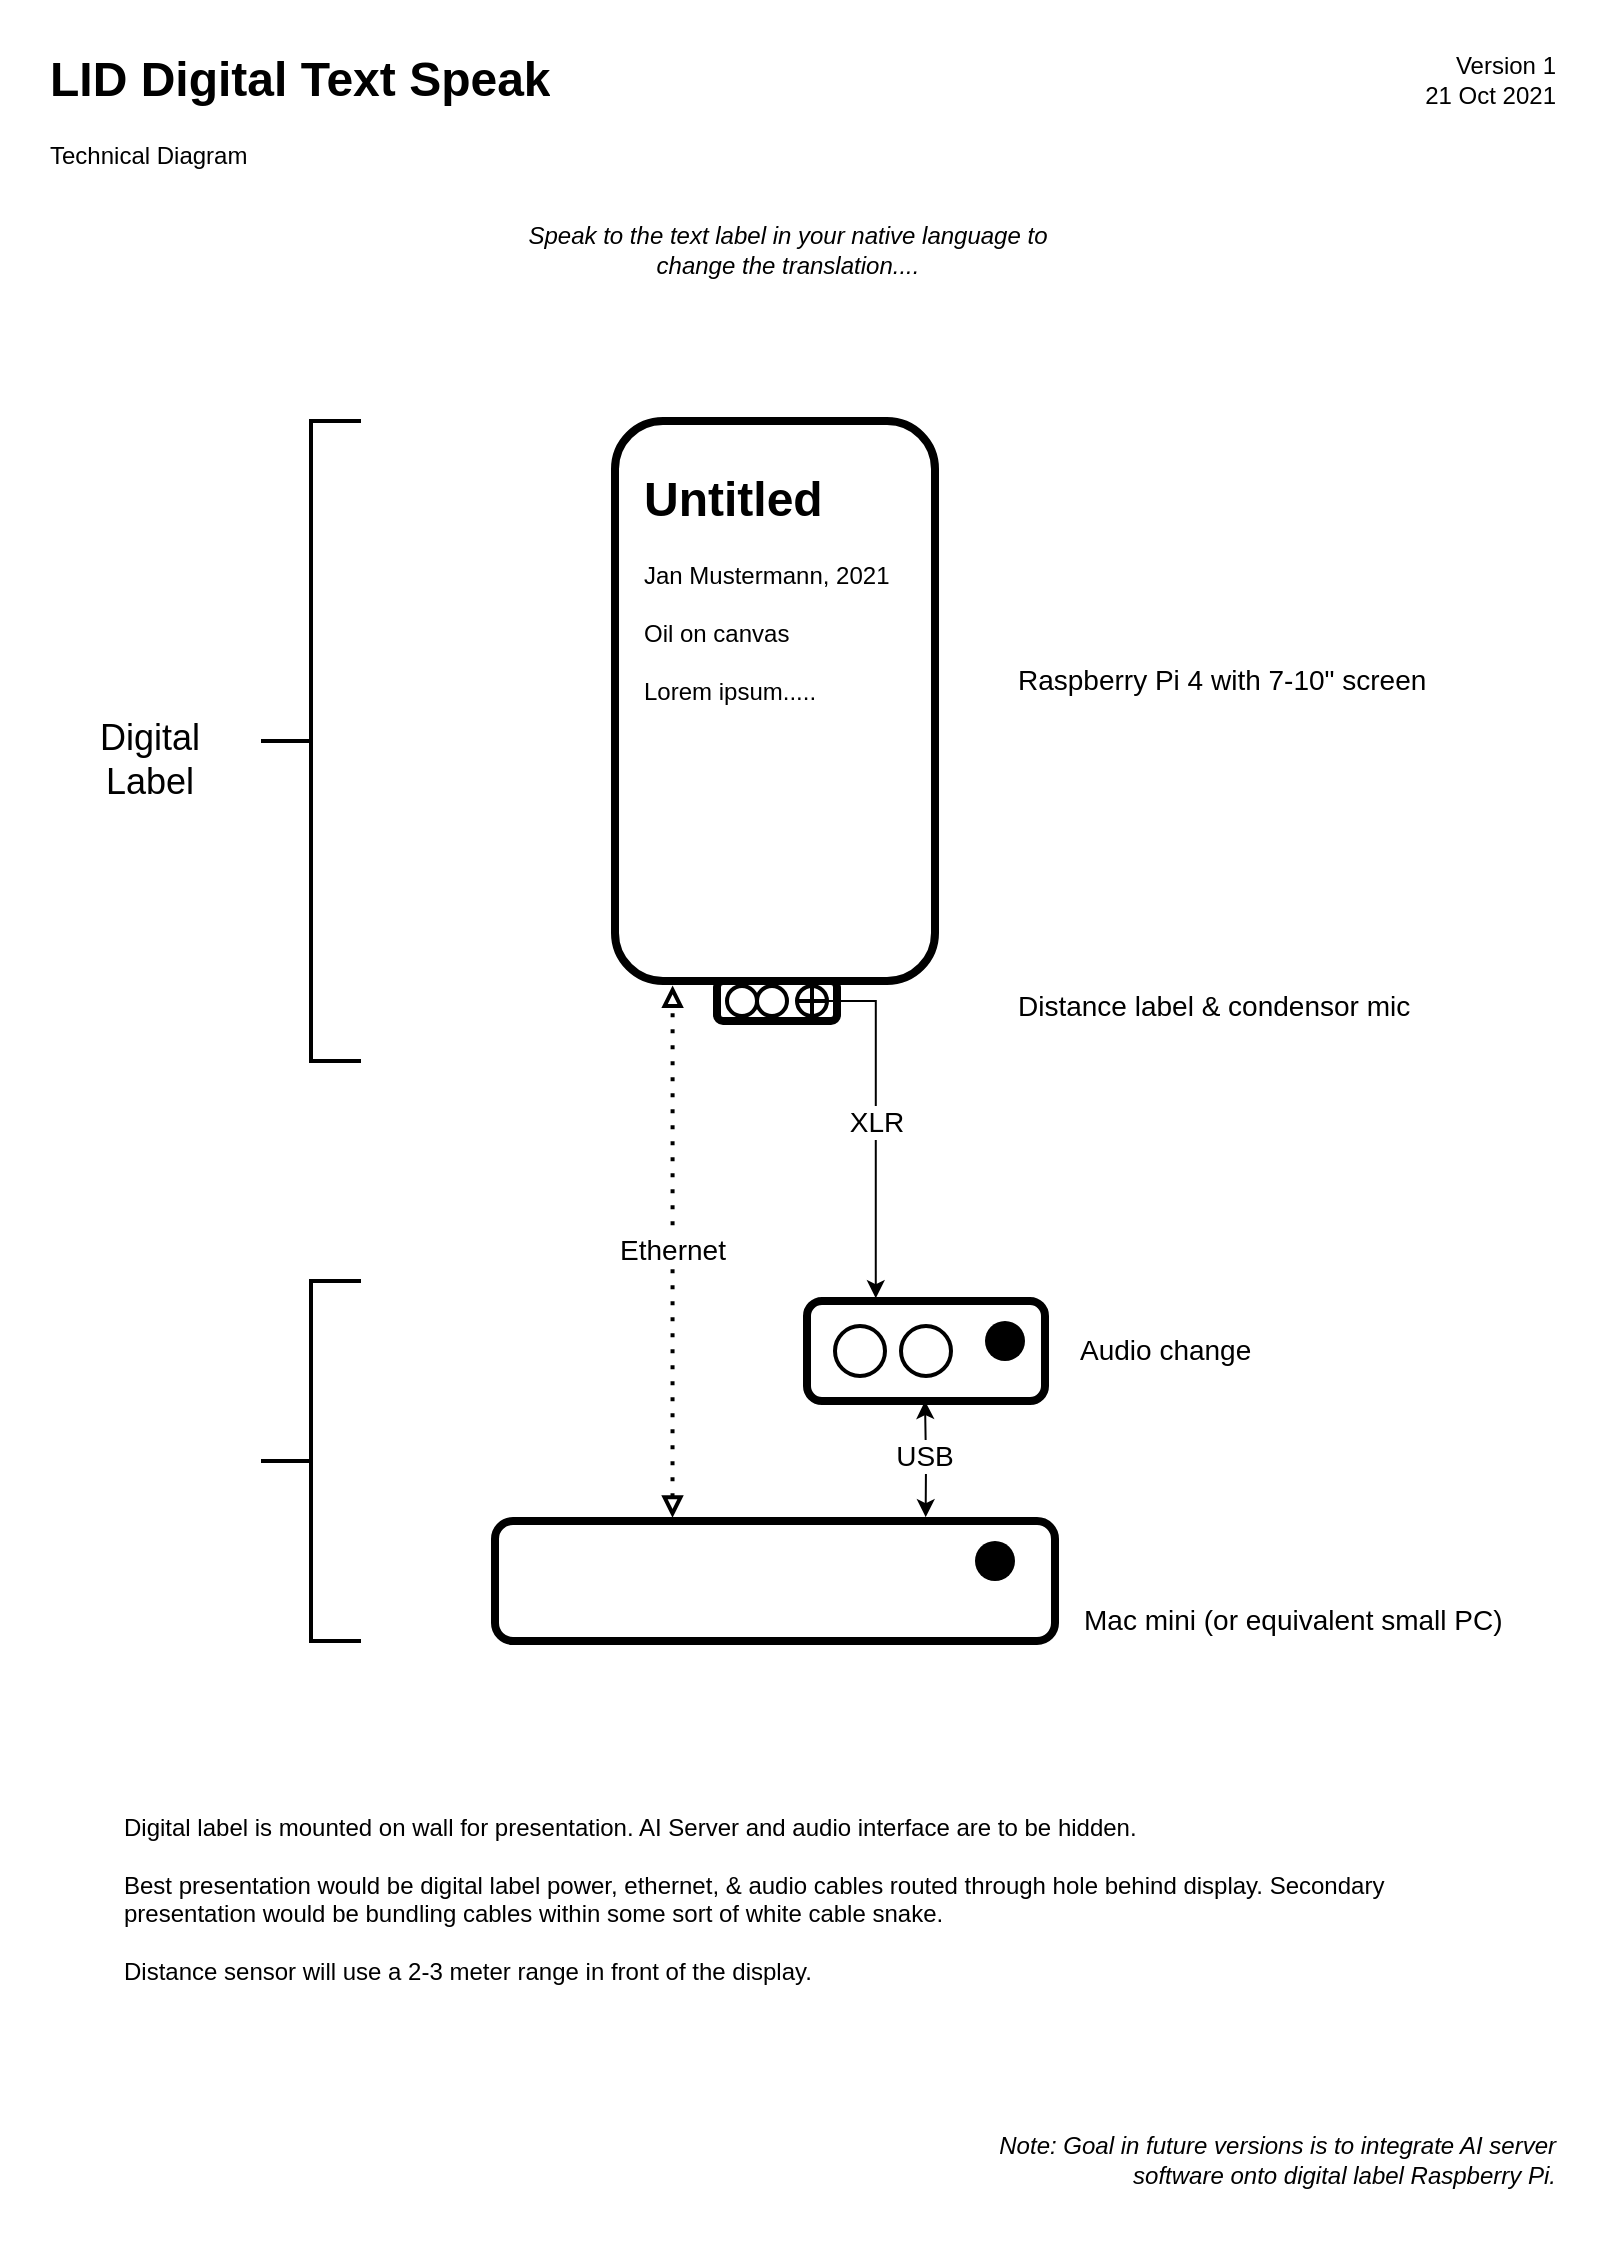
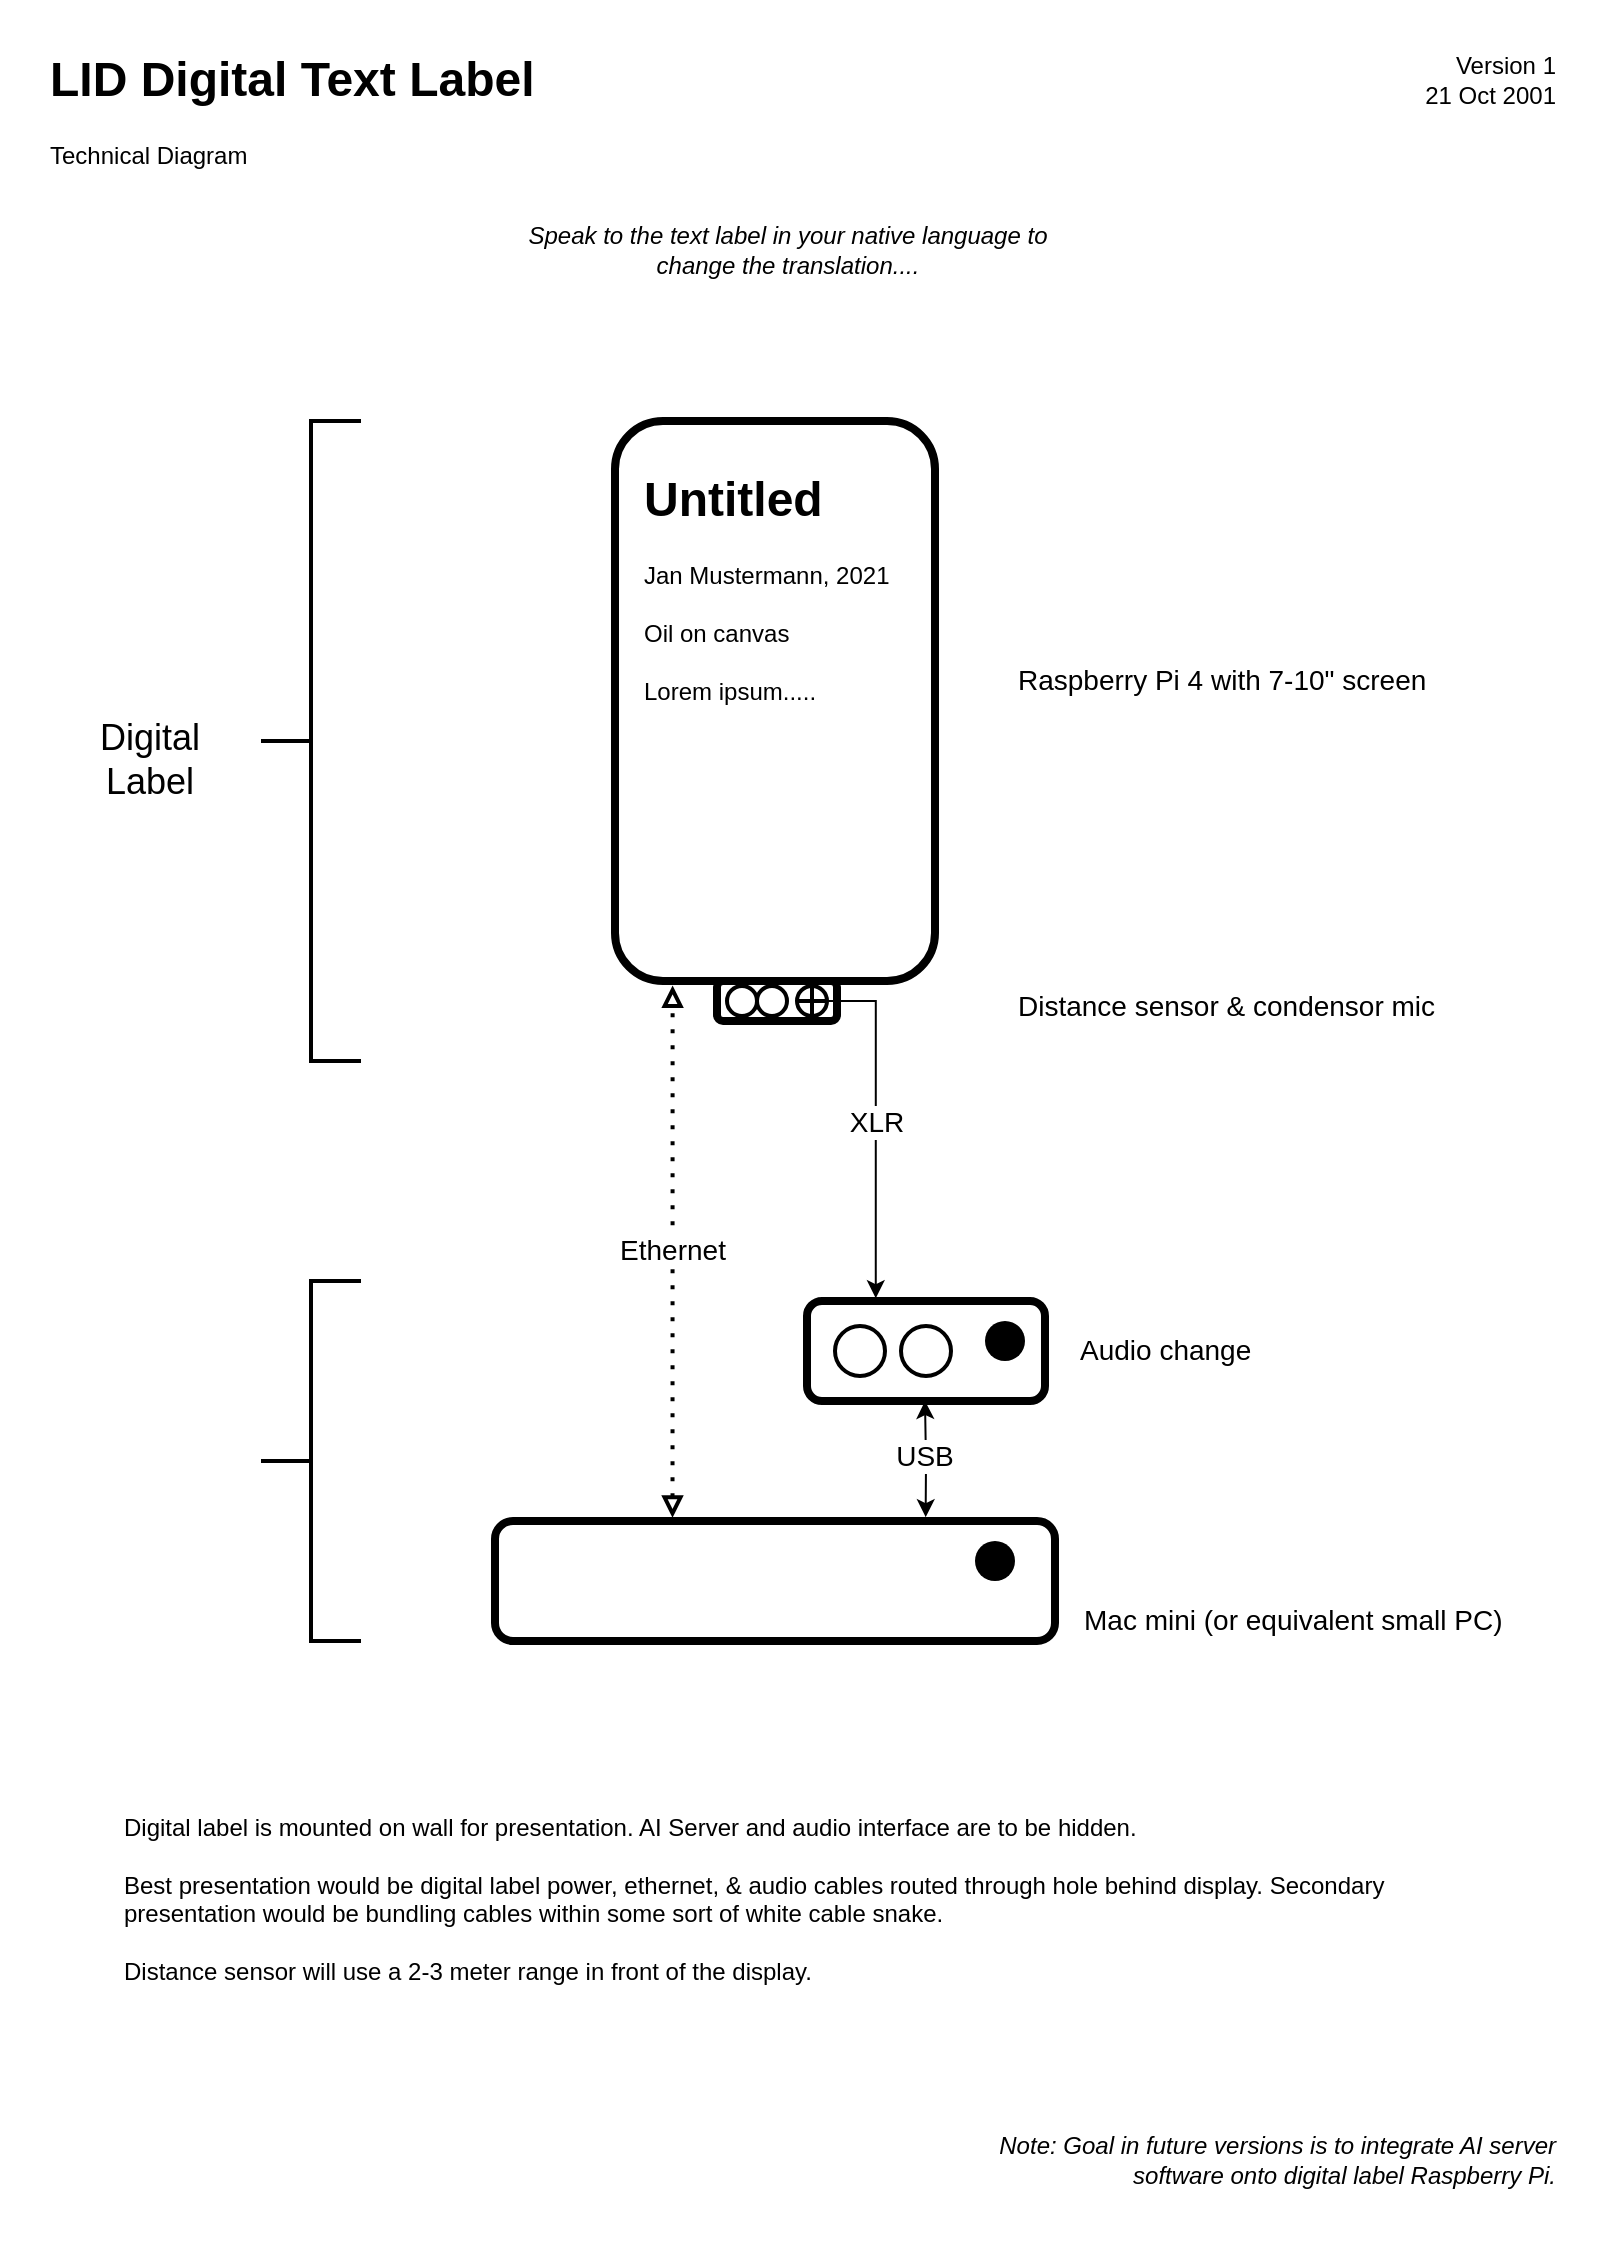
node "LID Digital Text SpeakTechnical Diagram": label "LID Digital Text SpeakTechnical Diagram" -> "LID Digital Text LabelTechnical Diagram"
node "Version 1 21 Oct 2021": label "Version 1 21 Oct 2021" -> "Version 1 21 Oct 2001"
node "Distance label & condensor mic": label "Distance label & condensor mic" -> "Distance sensor & condensor mic"
